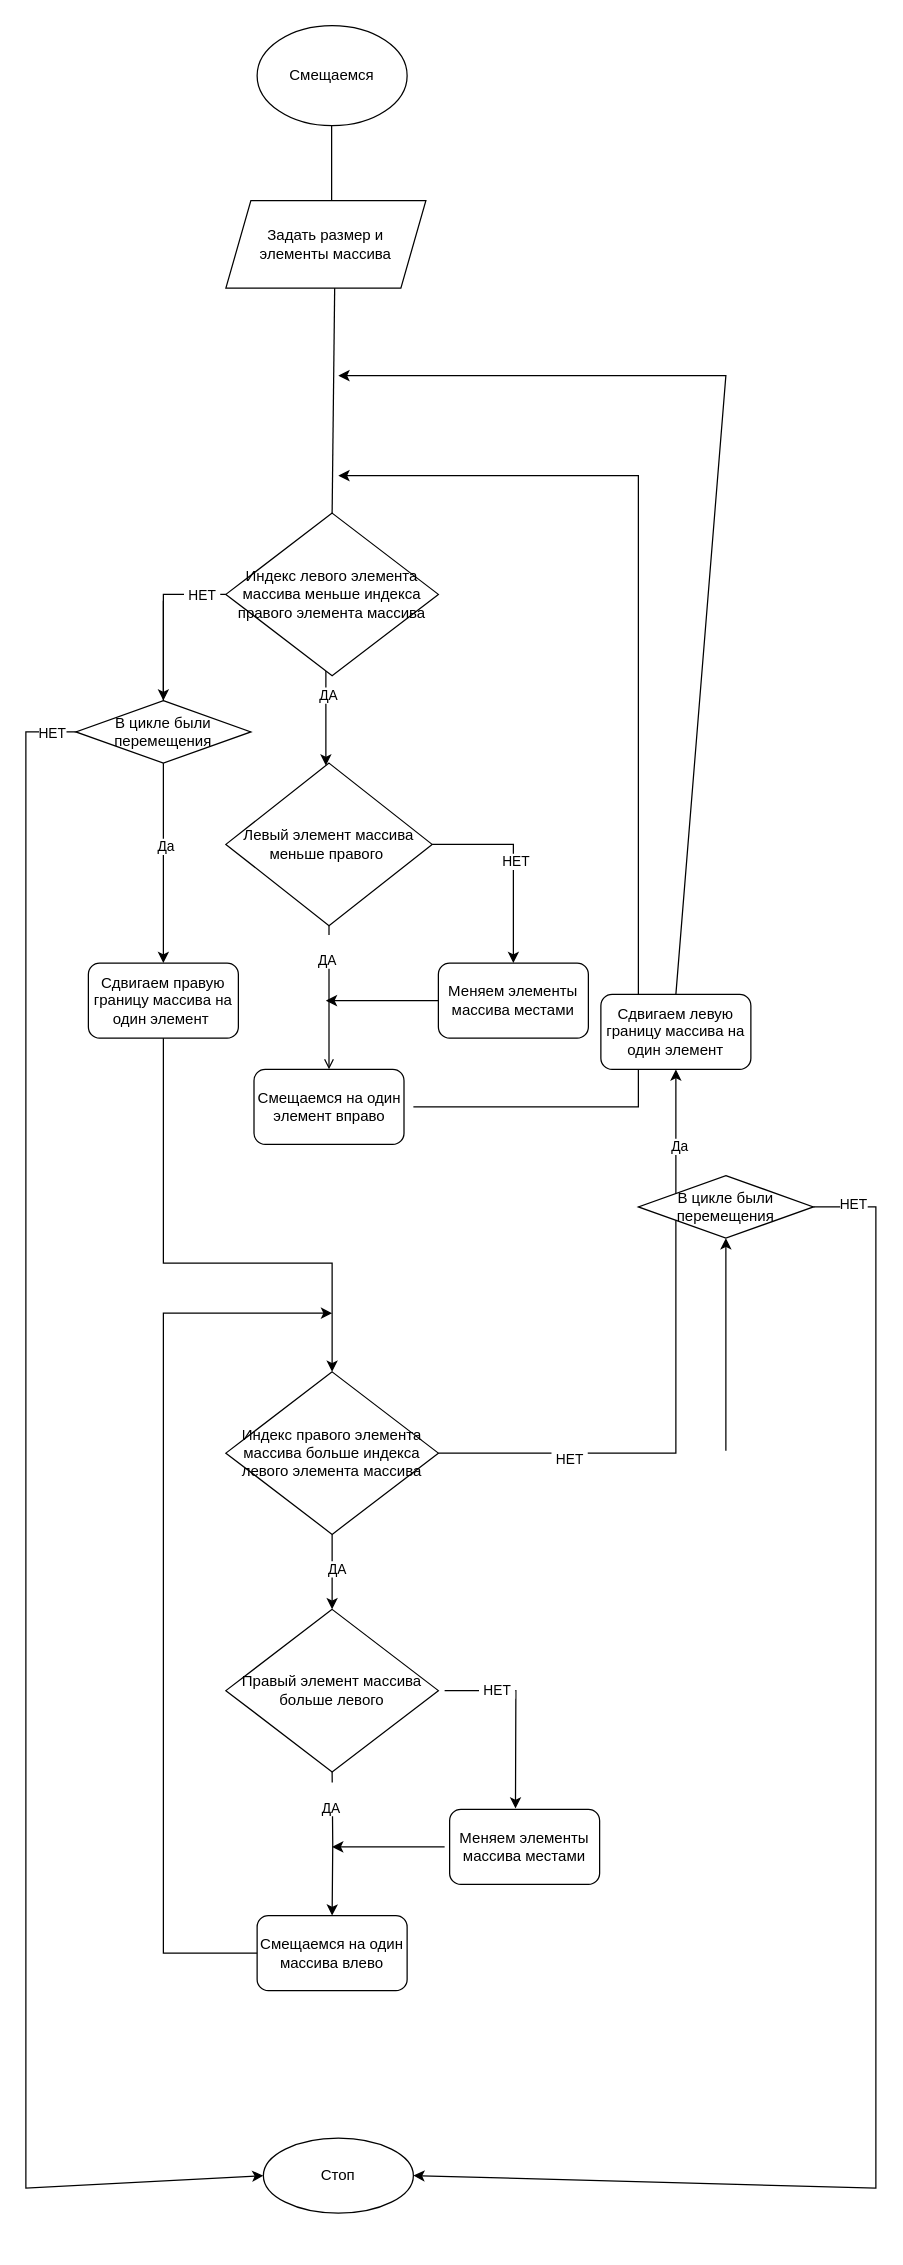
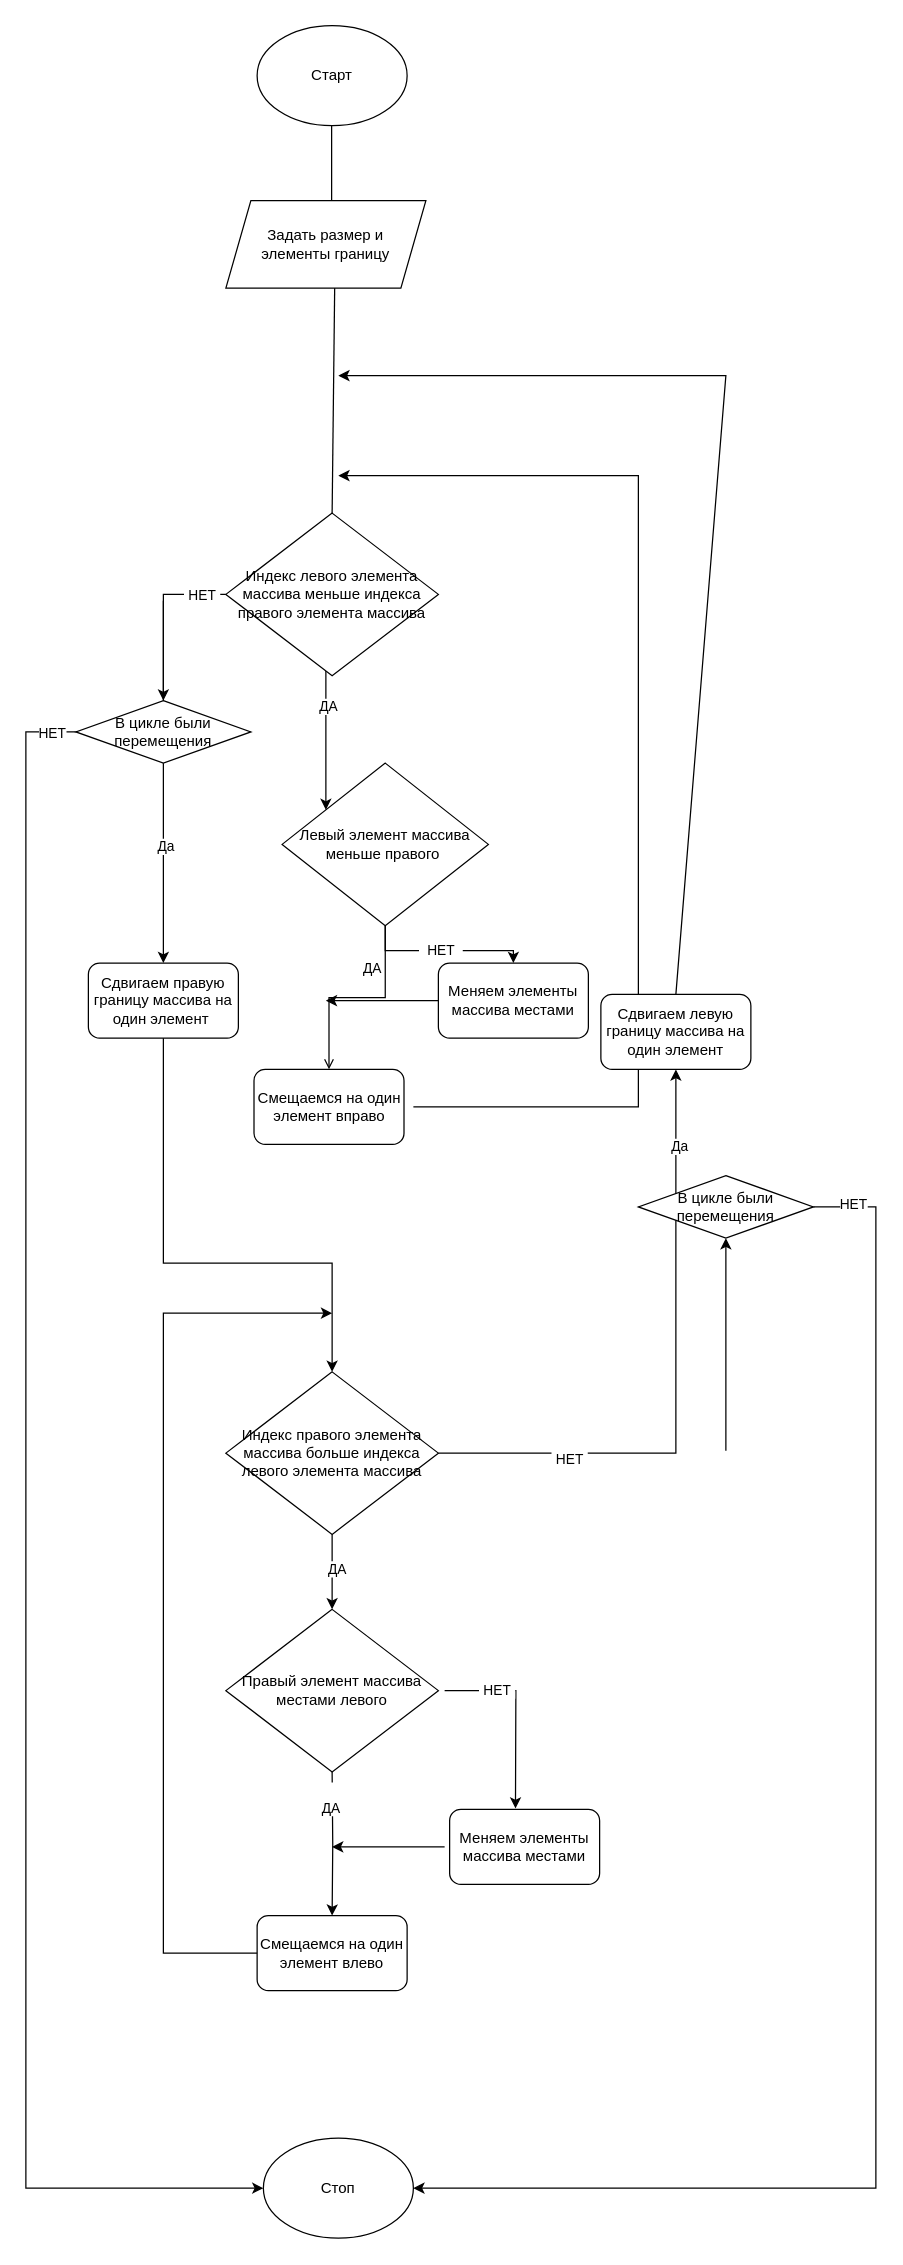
node "Смещаемся": label "Смещаемся" -> "Старт"
node "Задать размер и элементы массива": label "Задать размер и элементы массива" -> "Задать размер и элементы границу"
node "Левый элемент массива меньше правого": moved (329, 844) -> (385, 844)
node "Правый элемент массива больше левого": label "Правый элемент массива больше левого" -> "Правый элемент массива местами левого"
node "Смещаемся на один массива влево": label "Смещаемся на один массива влево" -> "Смещаемся на один элемент влево"
node "Стоп": size 150x75 -> 150x100
